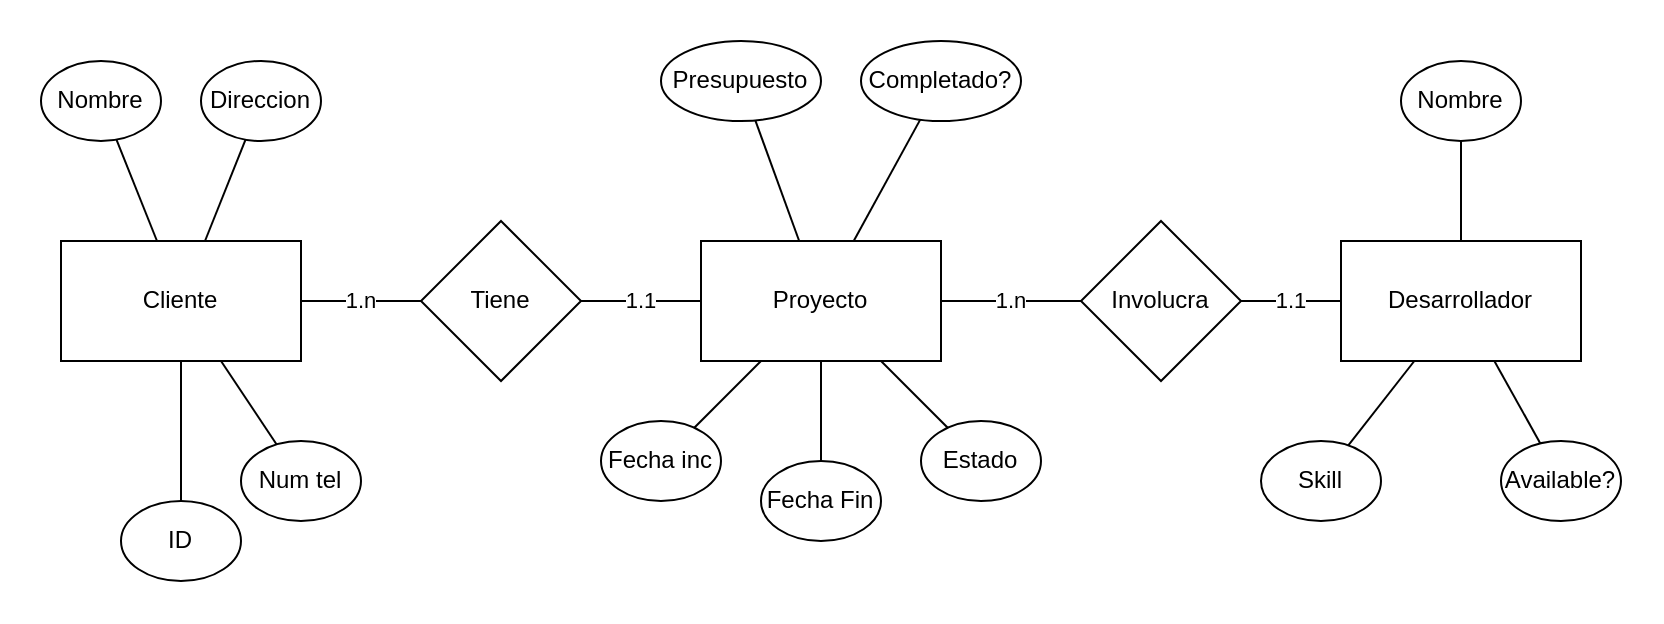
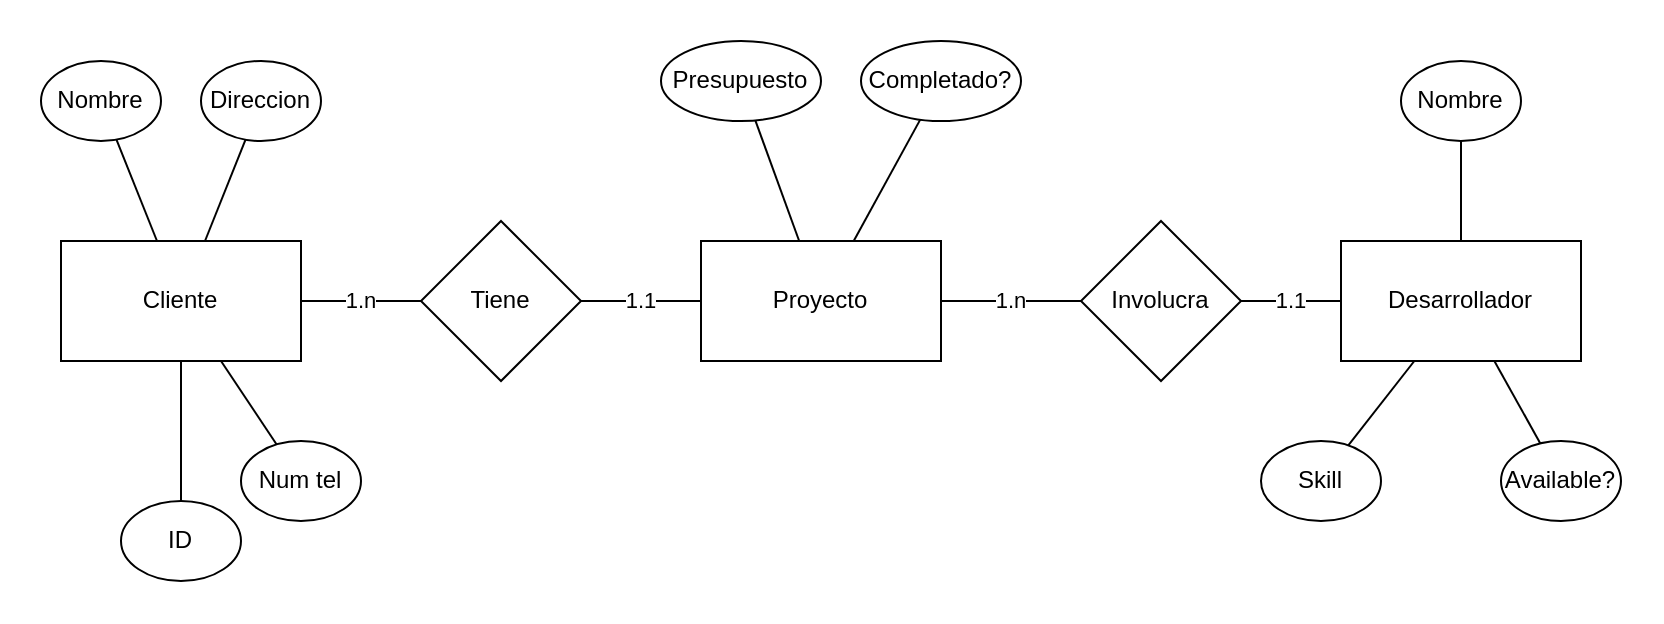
edge "Proyecto" -- "Fecha inc": removed
edge "Proyecto" -- "Estado": removed
edge "Proyecto" -- "Fecha Fin": removed
node "Fecha inc": removed
node "Estado": removed
node "Fecha Fin": removed
